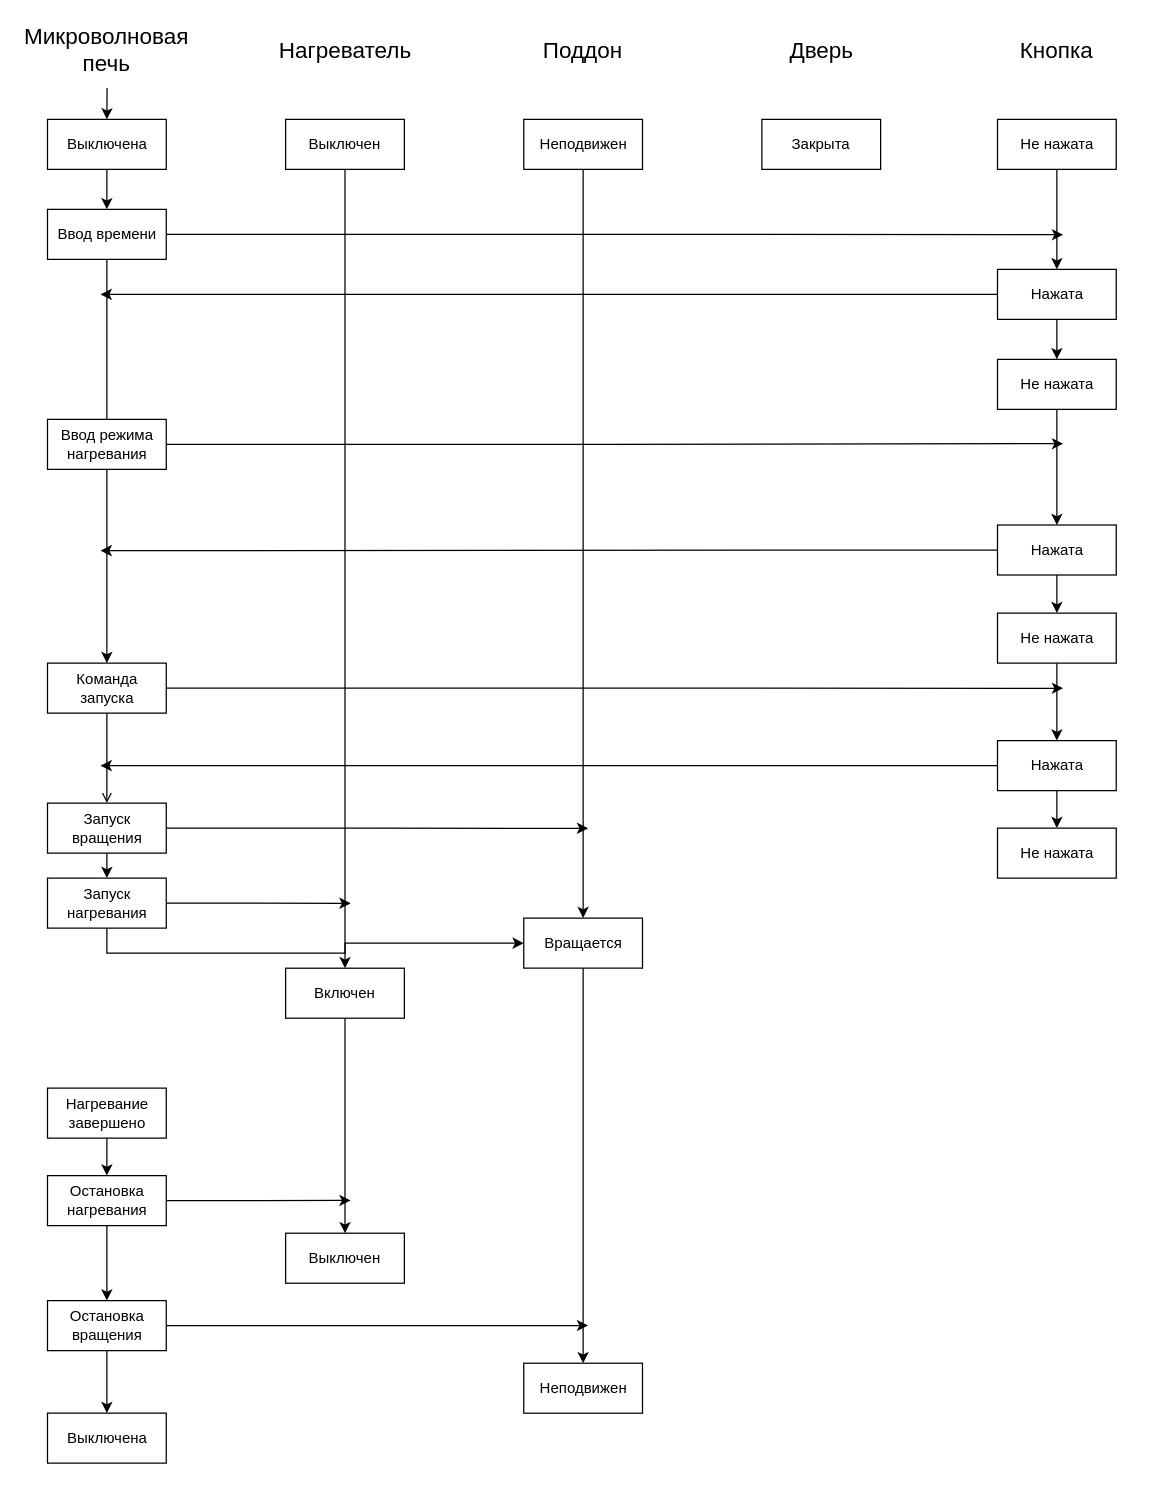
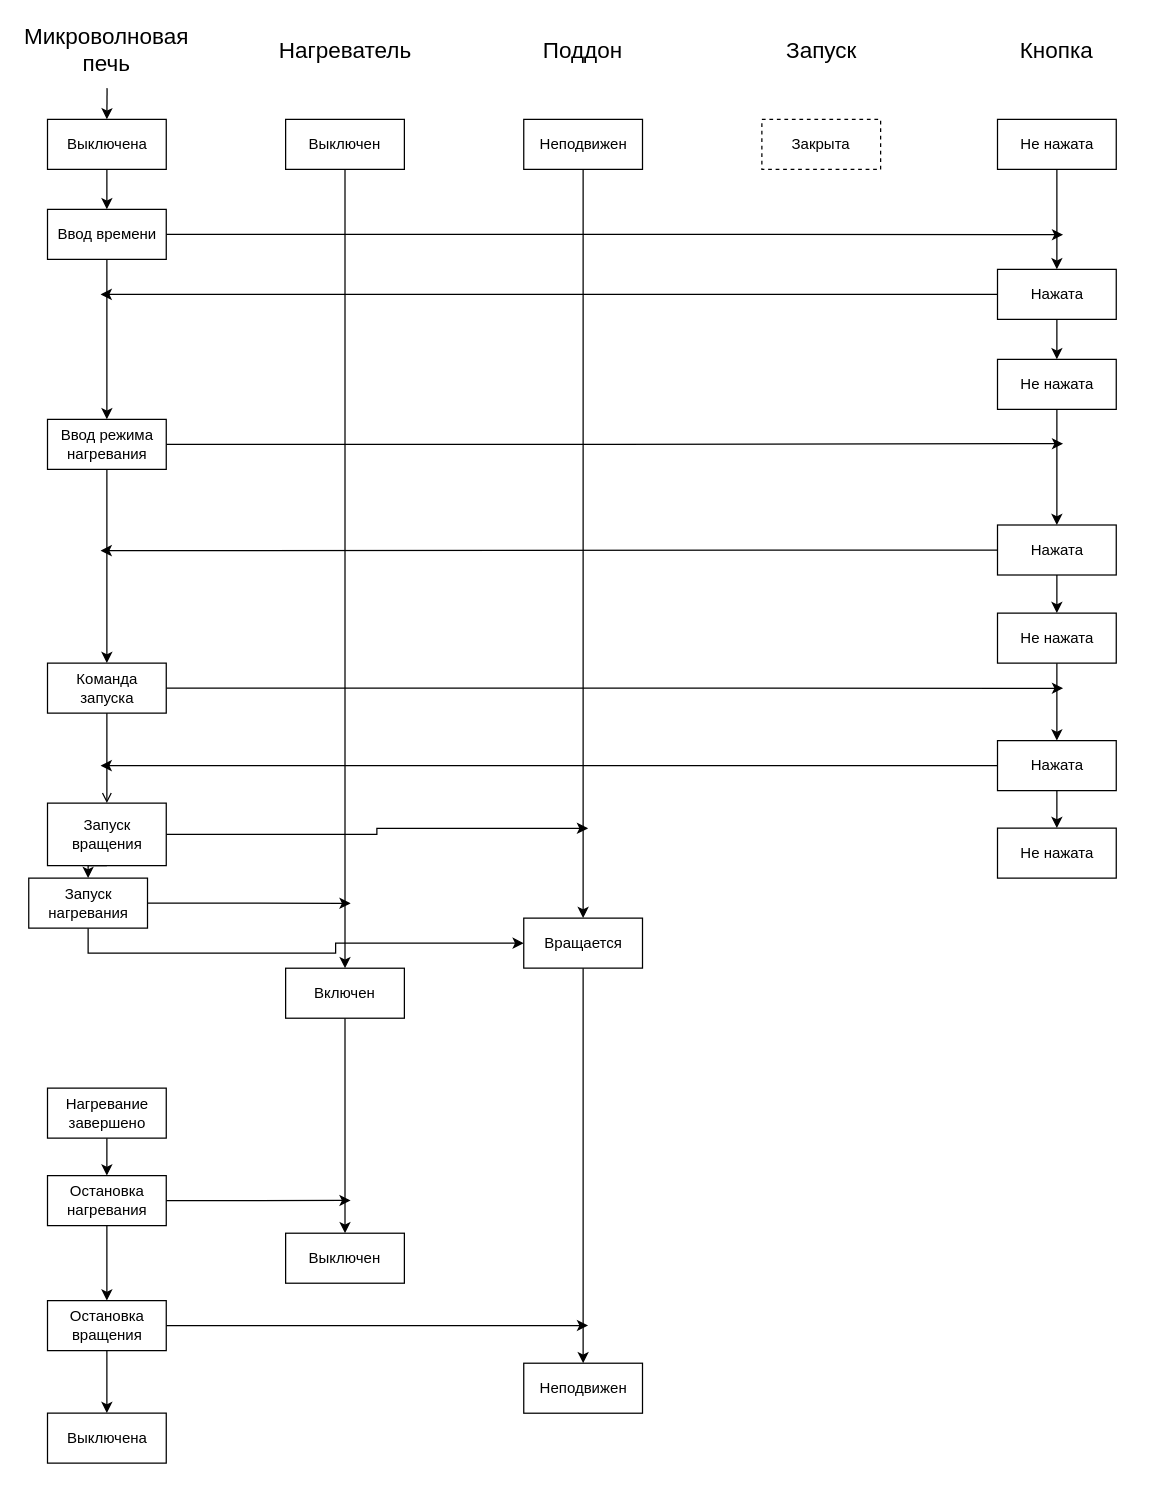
node "Дверь": label "Дверь" -> "Запуск"
node "Закрыта": style solid -> dashed
edge "Ввод времени" -- "Ввод режима нагревания": arrowhead none -> classic
node "Запуск вращения": size 119x50 -> 119x63
node "Запуск нагревания": moved (107, 903) -> (88, 903)
